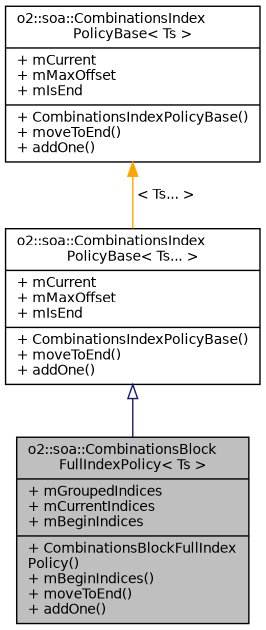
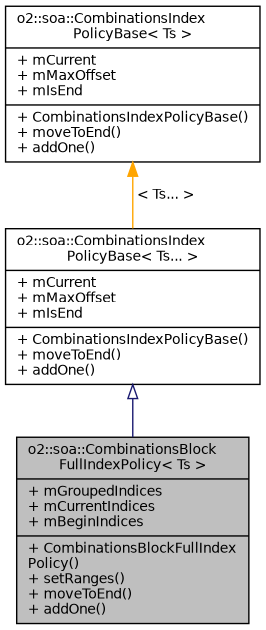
node "o2::soa::CombinationsBlock": text "+ mBeginIndices()" -> "+ setRanges()"
